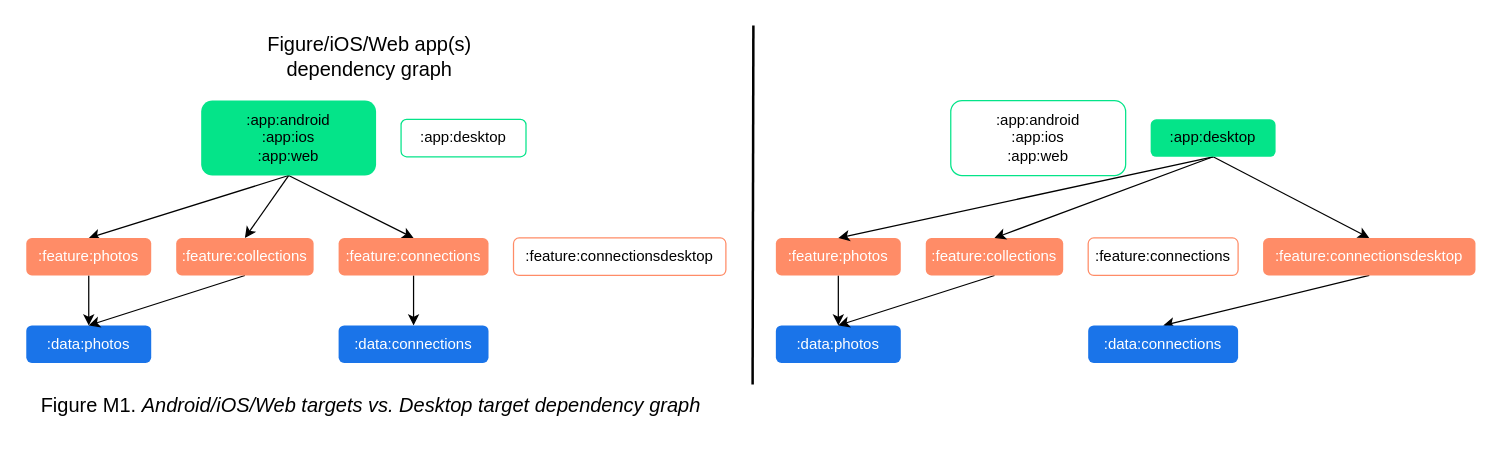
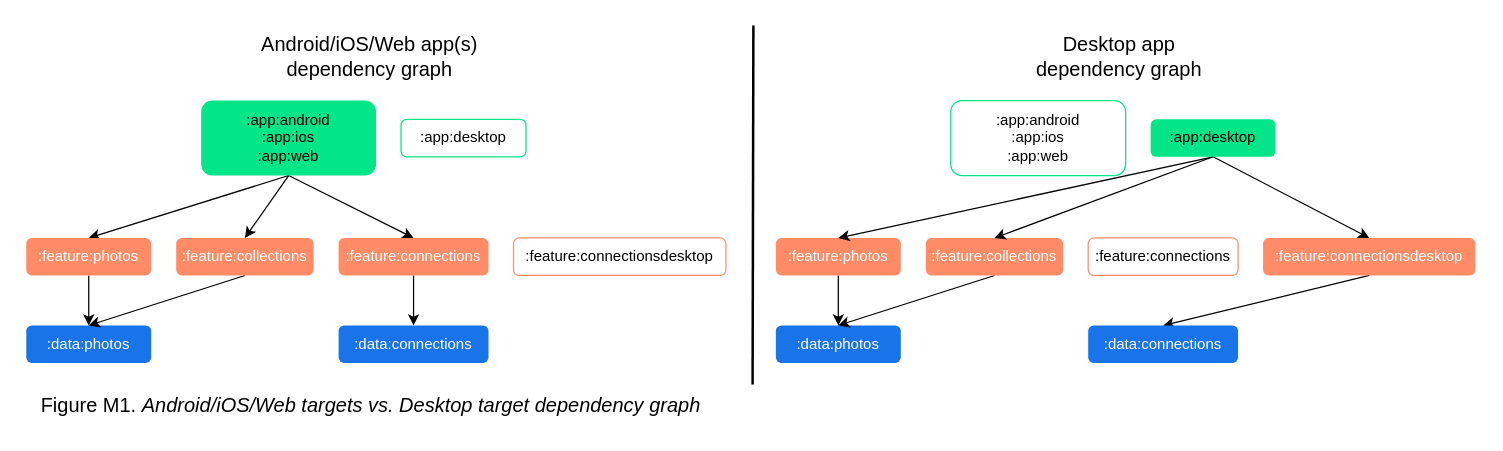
node "Figure/iOS/Web app(s) dependency graph": label "Figure/iOS/Web app(s) dependency graph" -> "Android/iOS/Web app(s) dependency graph"
node "Desktop app dependency graph": added
